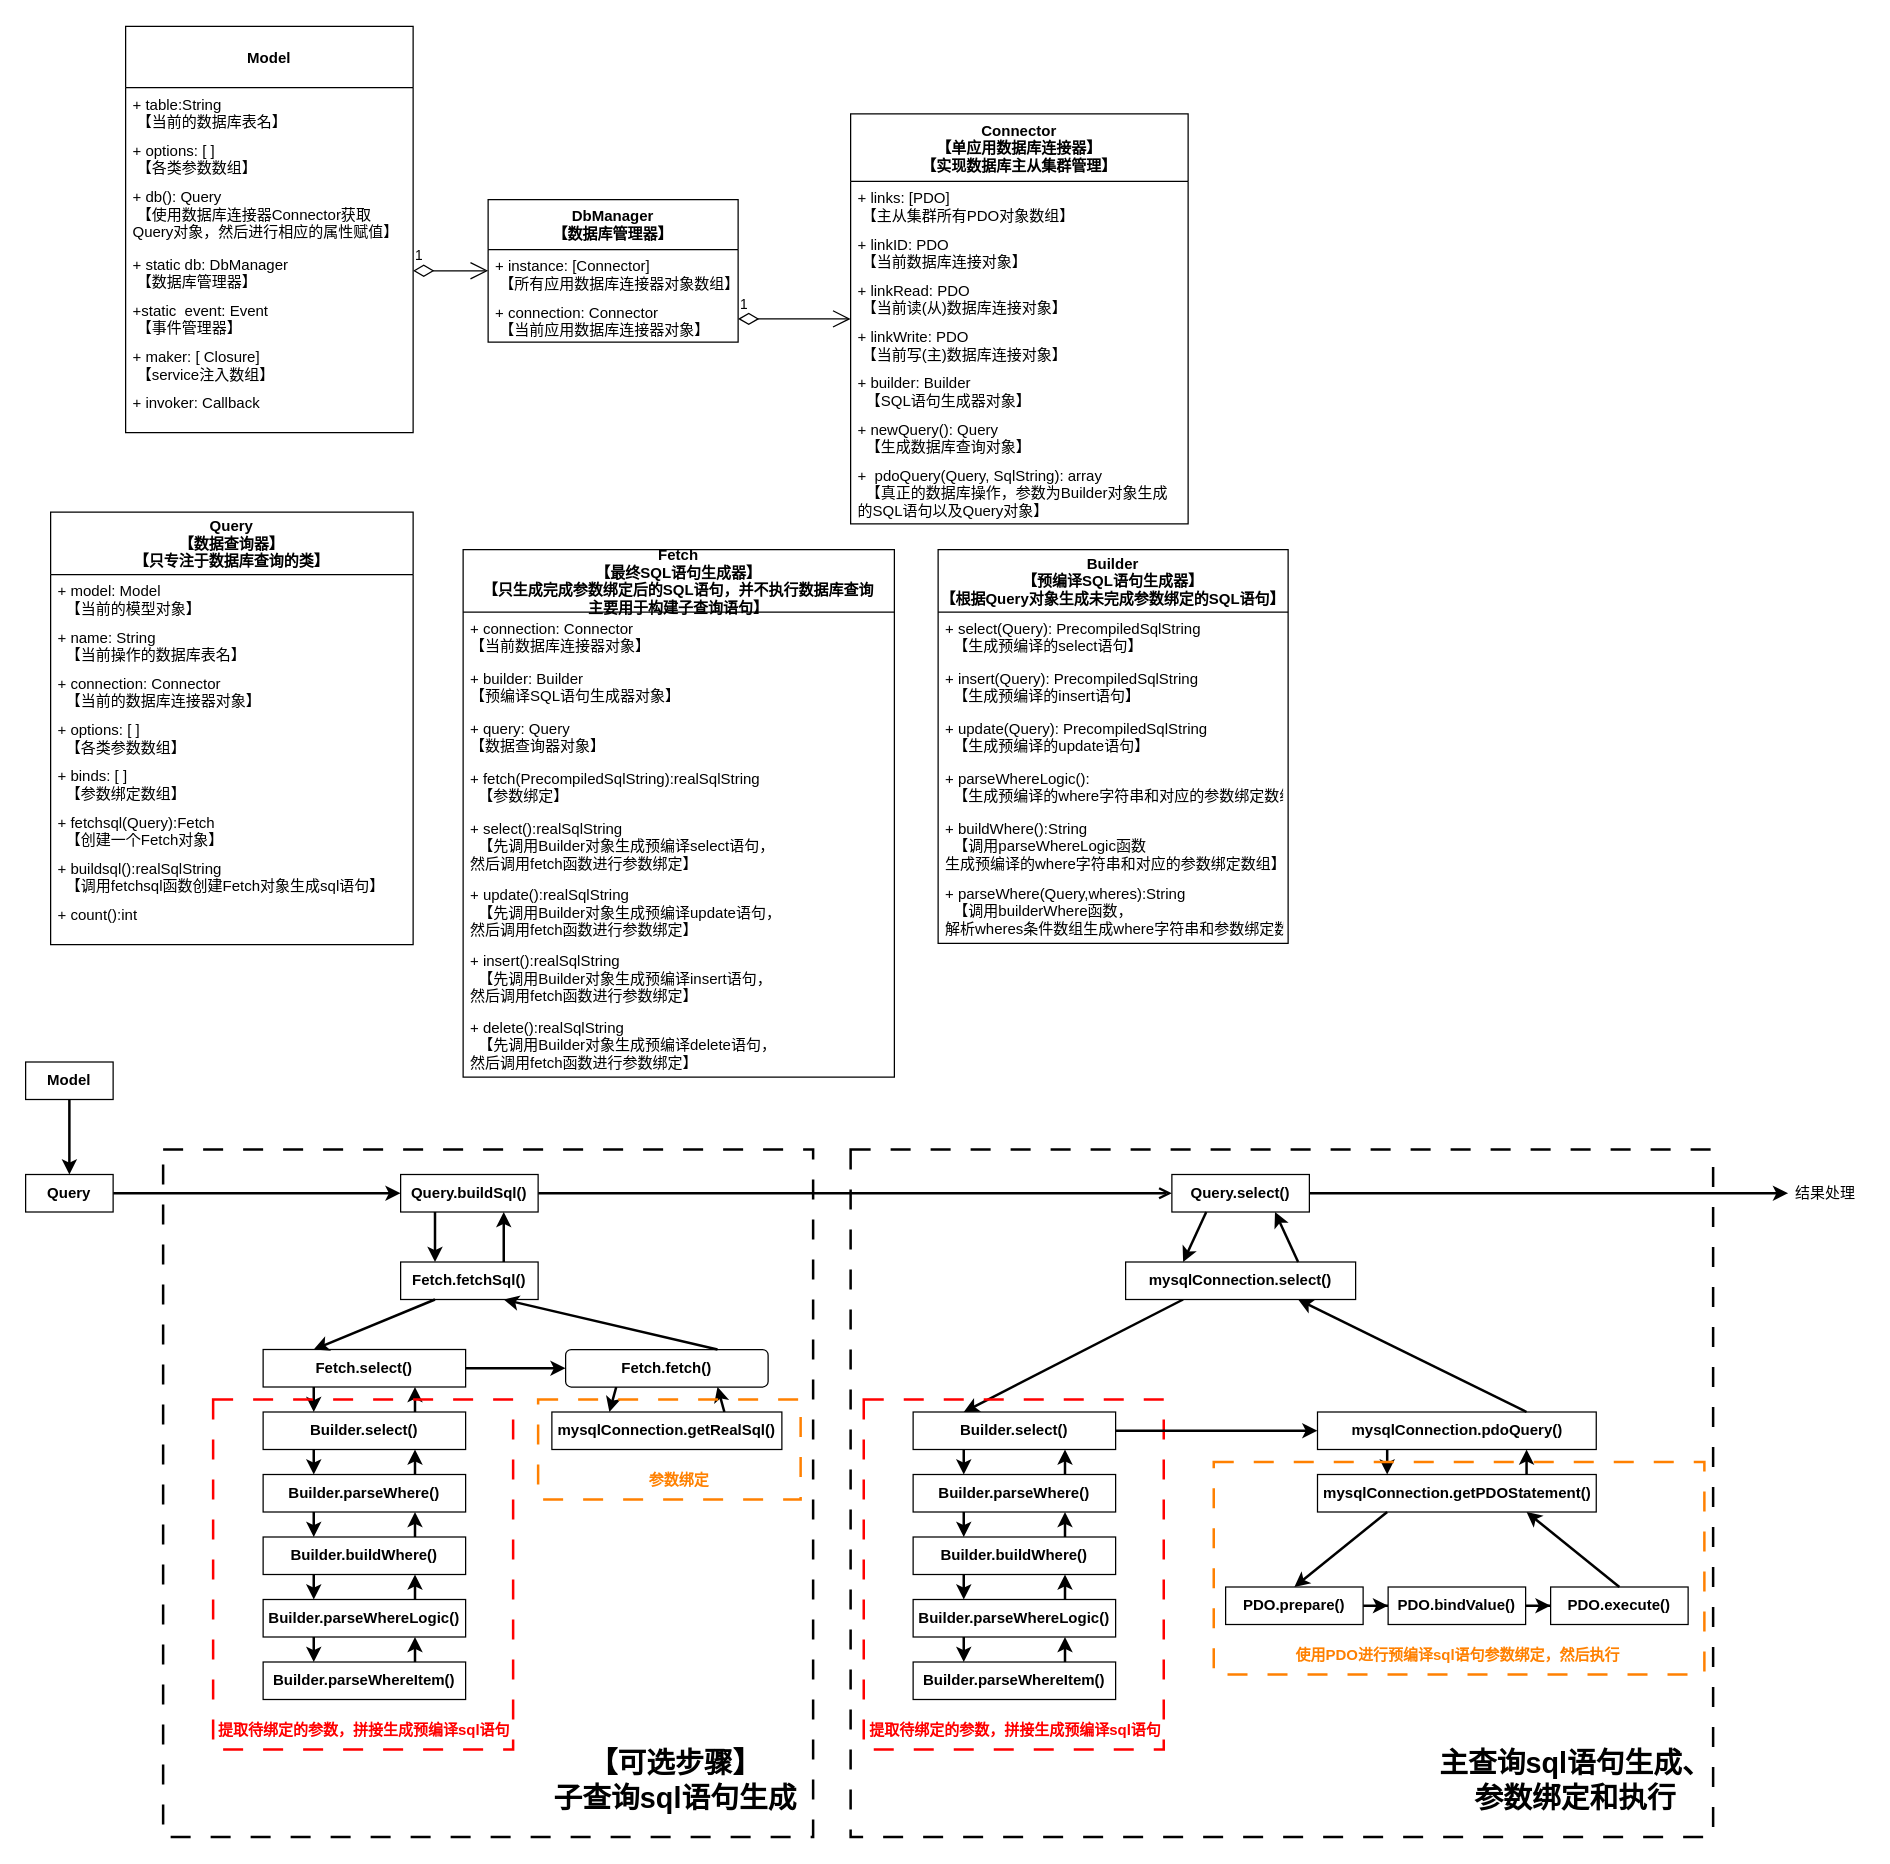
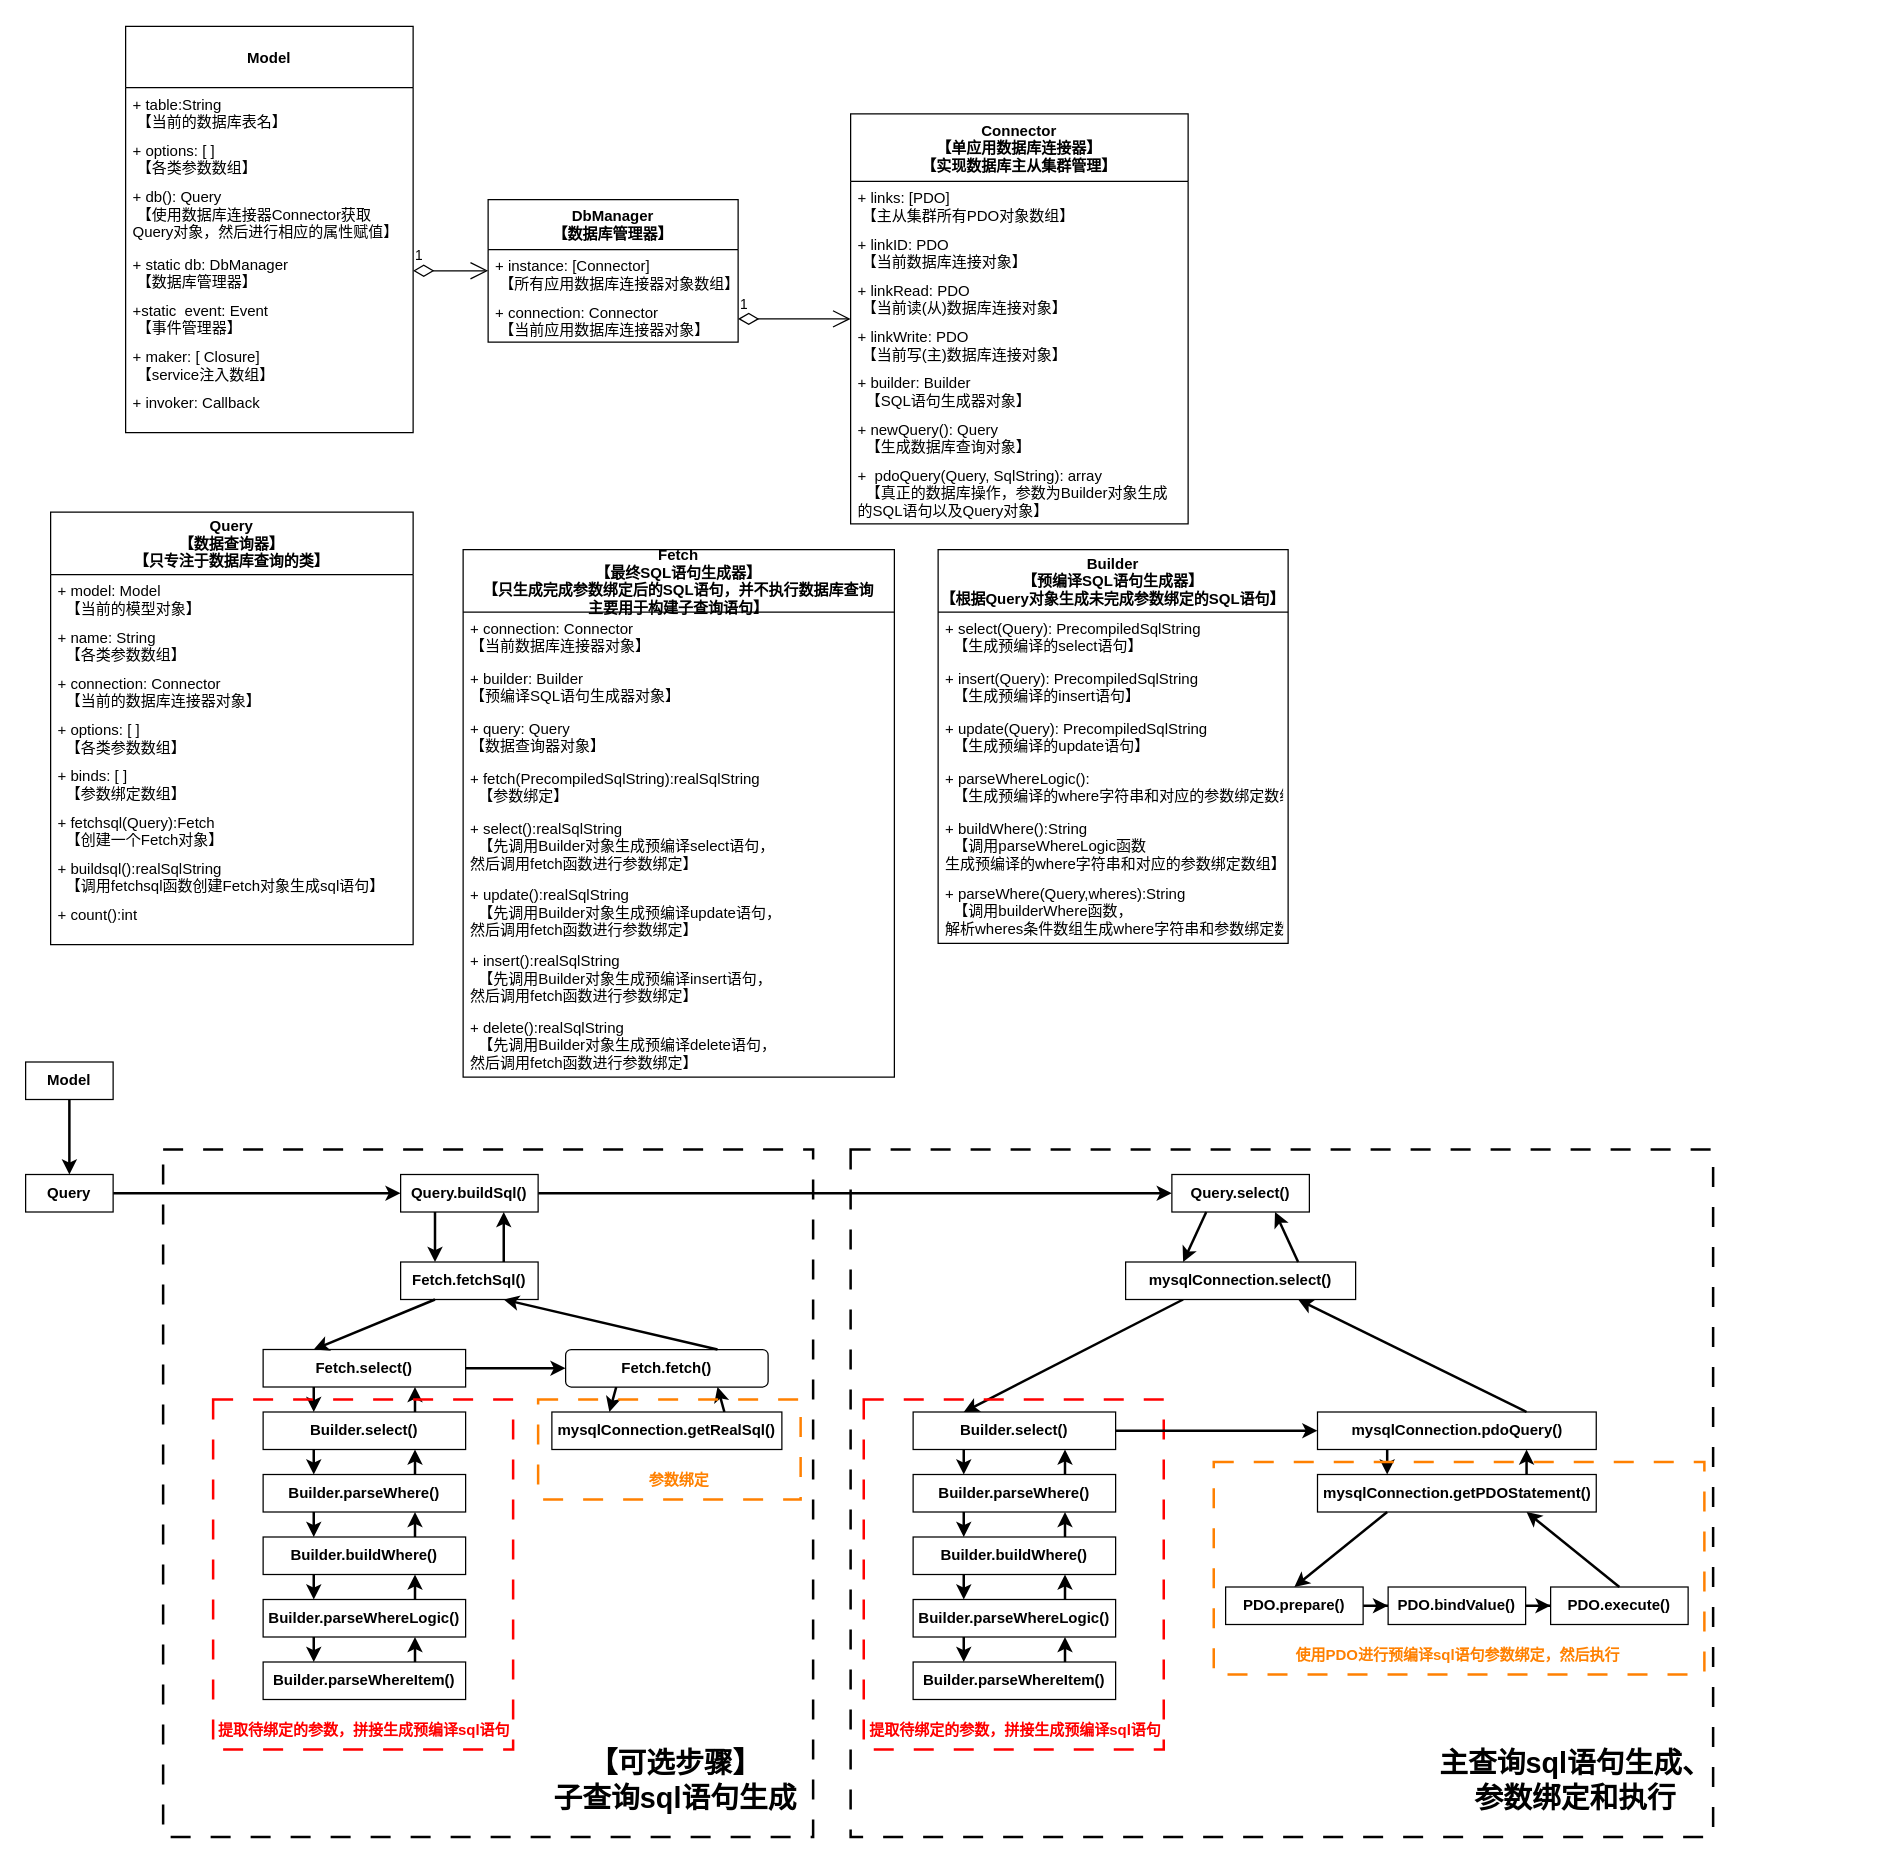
node "+ name: String 【当前操作的数据库表名】": label "+ name: String 【当前操作的数据库表名】" -> "+ name: String 【各类参数数组】"
edge "Query.buildSql()" -> "Query.select()": arrowhead open -> classic
edge "Query.select()" -> "结果处理": removed
node "结果处理": removed
